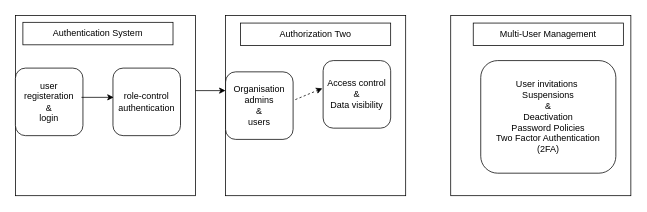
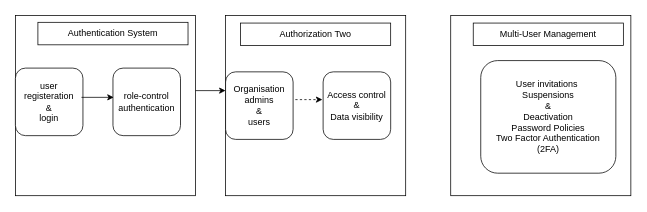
node "Authentication System": moved (98, 33) -> (113, 33)
node "Access control & Data visibility": moved (357, 94) -> (357, 105)
